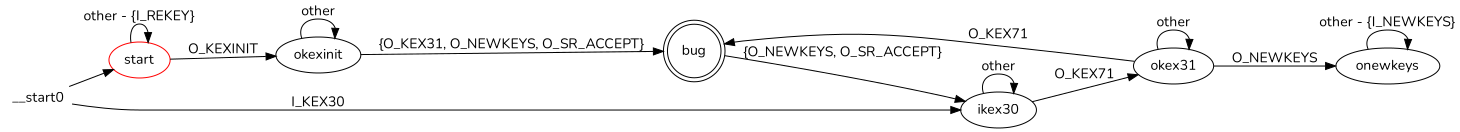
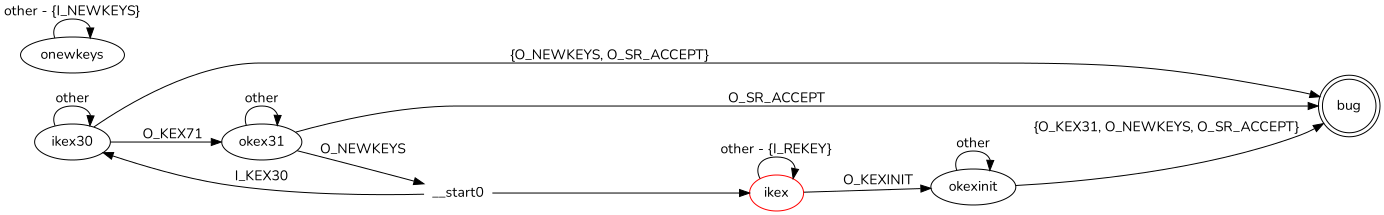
edge "okex31" -> "bug": label "O_KEX71" -> "O_SR_ACCEPT"
node "start": label "start" -> "ikex"
edge "okex31" -> "onewkeys": now "okex31" -> "__start0"
edge "bug" -> "ikex30": reversed
